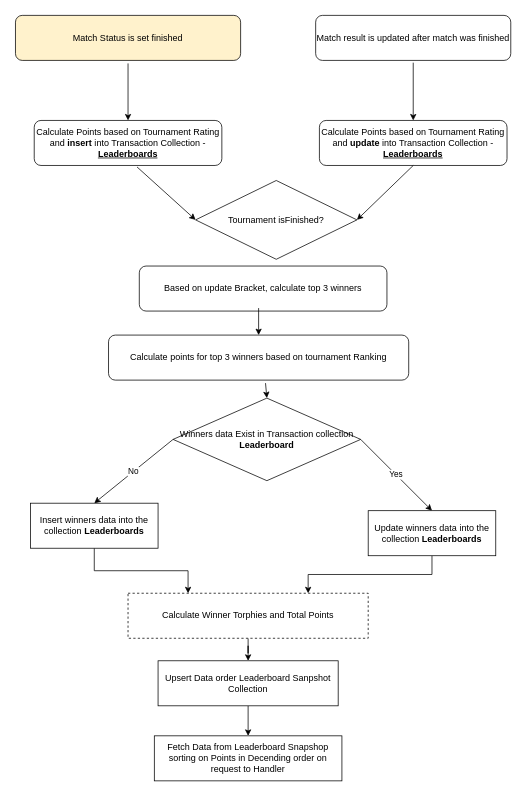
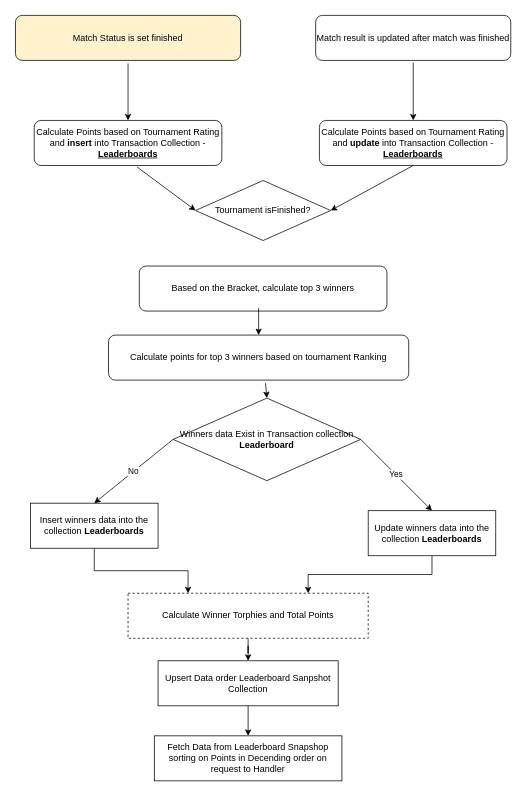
node "Tournament isFinished?": size 161x79 -> 135x60
node "Based on update Bracket, calculate top 3 winners": label "Based on update Bracket, calculate top 3 winners" -> "Based on the Bracket, calculate top 3 winners"
